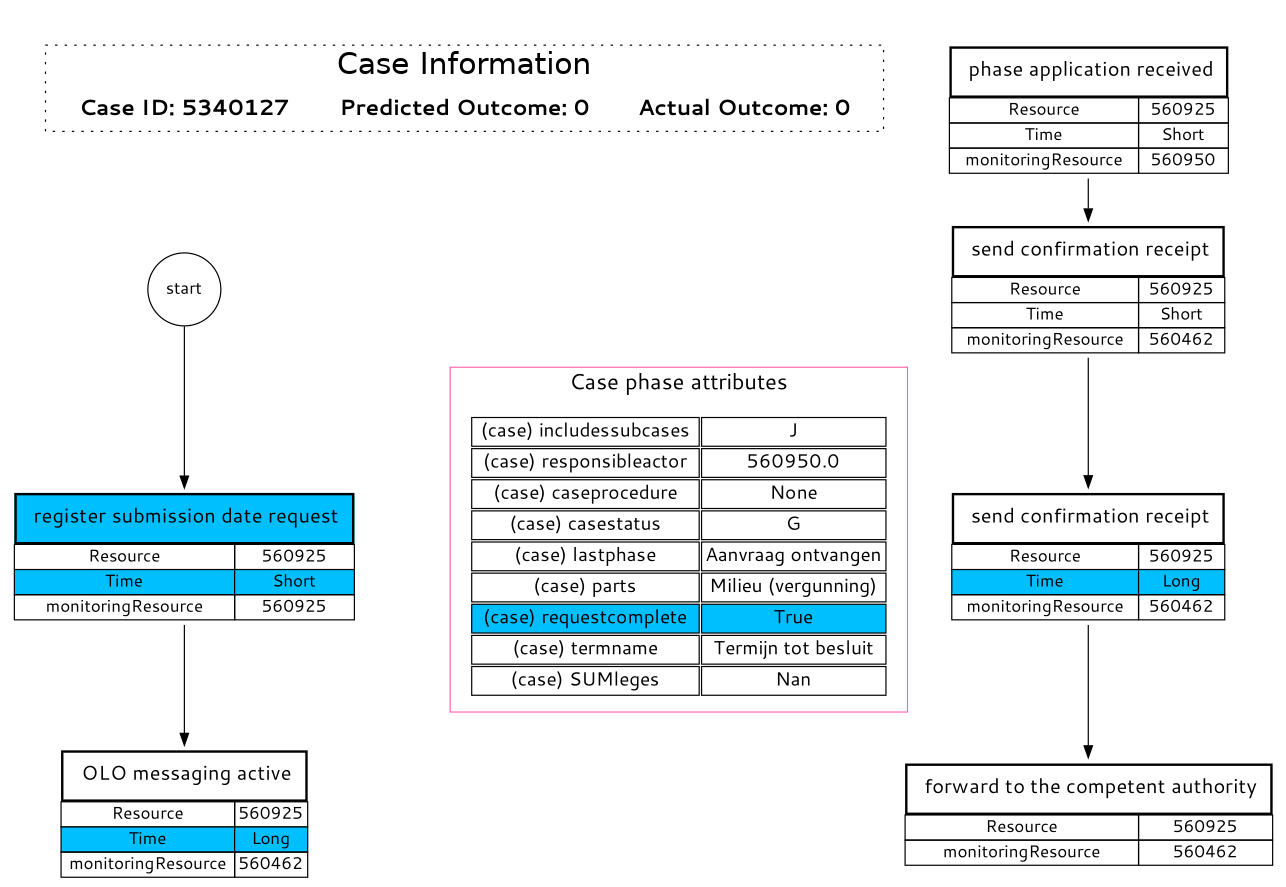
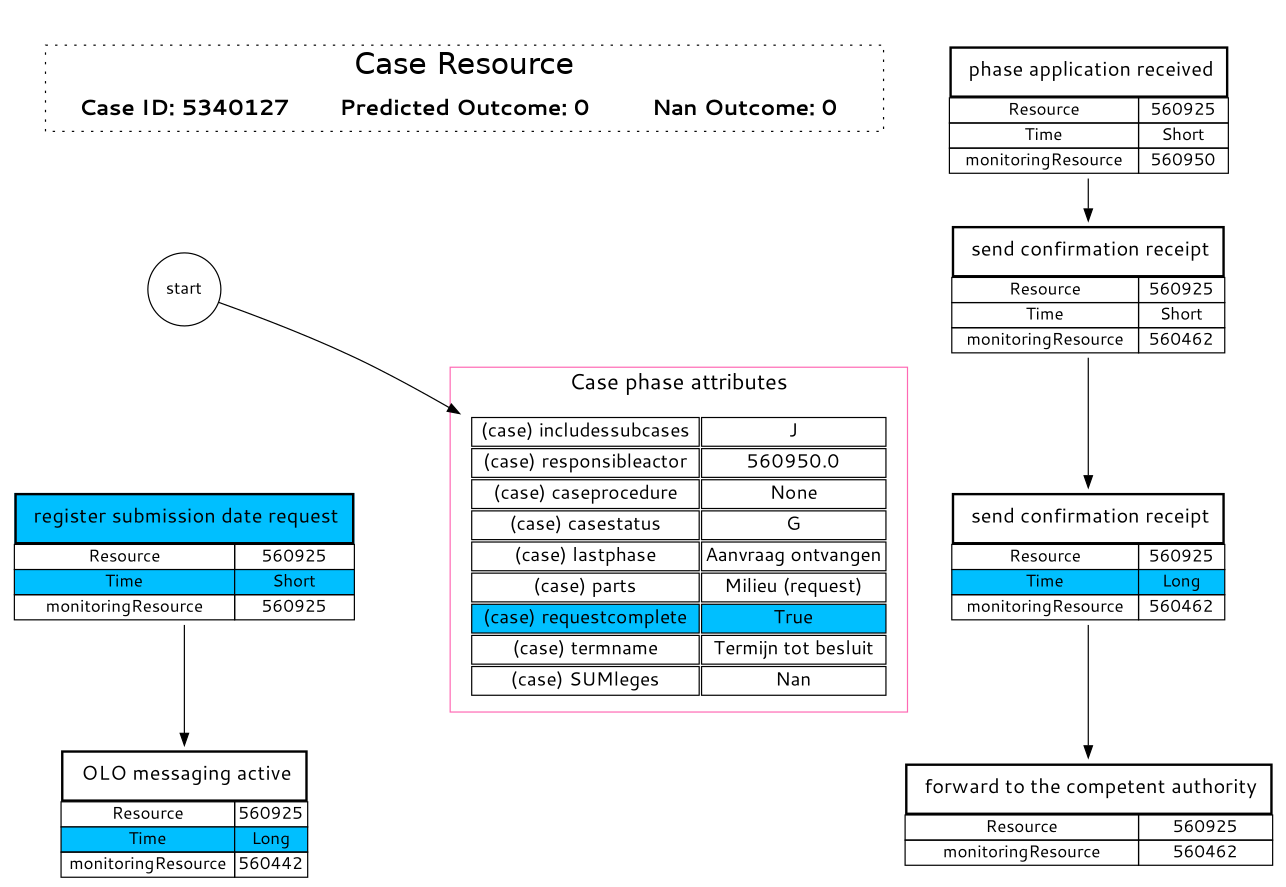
cluster "Case Information": label "Case Information" -> "Case Resource"
node "Actual Outcome: 0": label "Actual Outcome: 0" -> "Nan Outcome: 0"
edge "start" -> "register submission date request": now "start" -> "(case) includessubcases"
node "(case) includessubcases": text "Milieu (vergunning)" -> "Milieu (request)"
node "OLO messaging active": text "560462" -> "560442"
